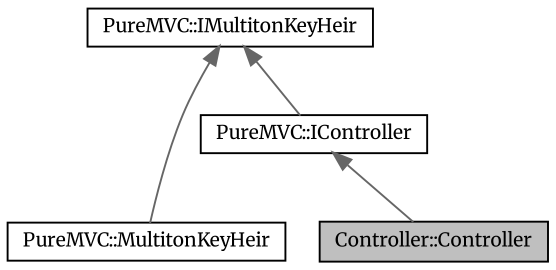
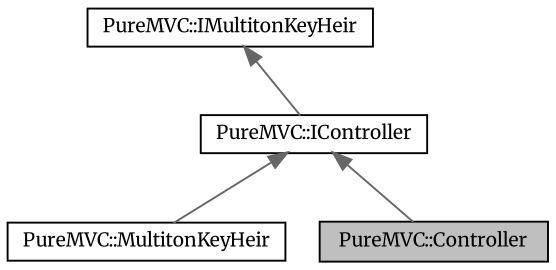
edge "PureMVC::MultitonKeyHeir" -> "PureMVC::IMultitonKeyHeir": now "PureMVC::MultitonKeyHeir" -> "PureMVC::IController"
node "Controller::Controller": label "Controller::Controller" -> "PureMVC::Controller"
